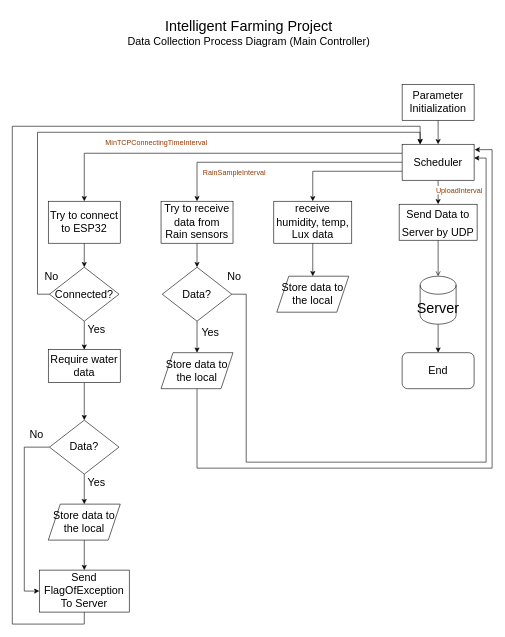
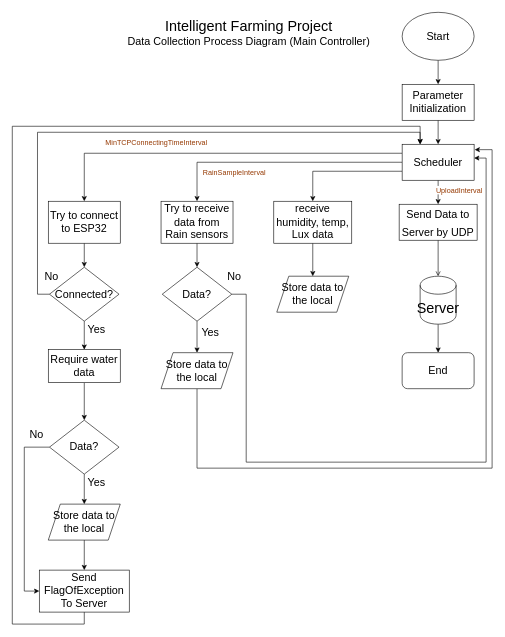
node "Start": added
edge "Start" -> "Parameter Initialization": added
